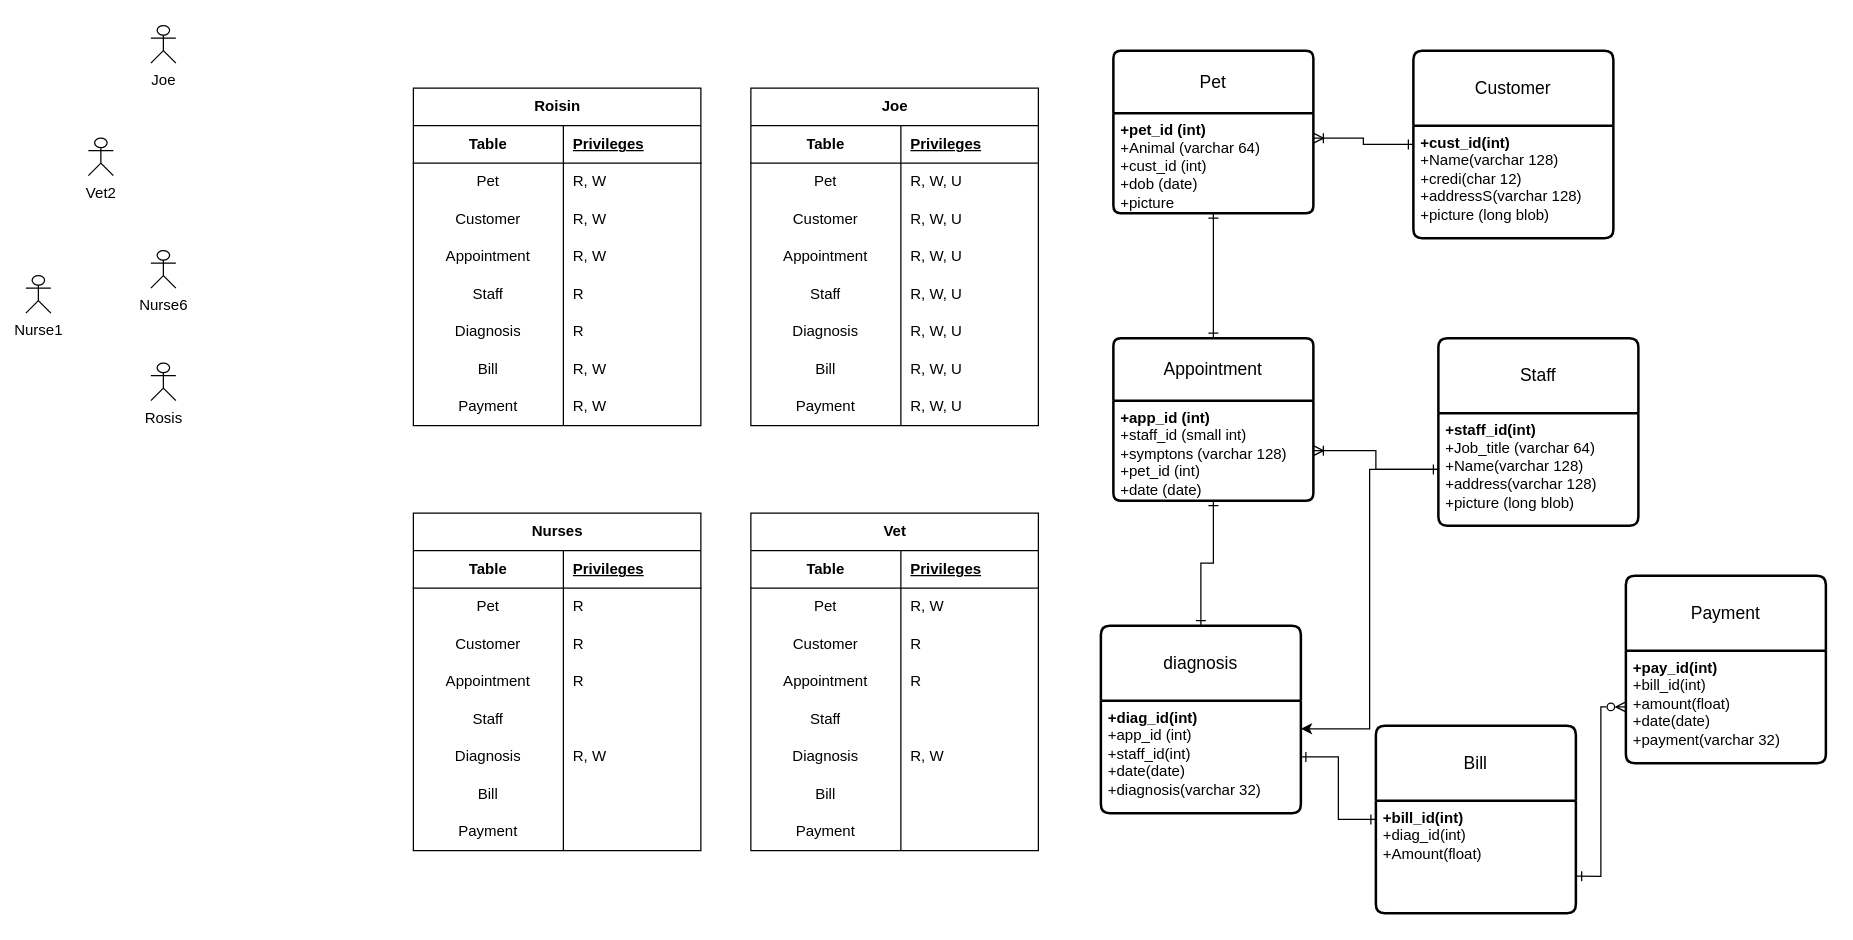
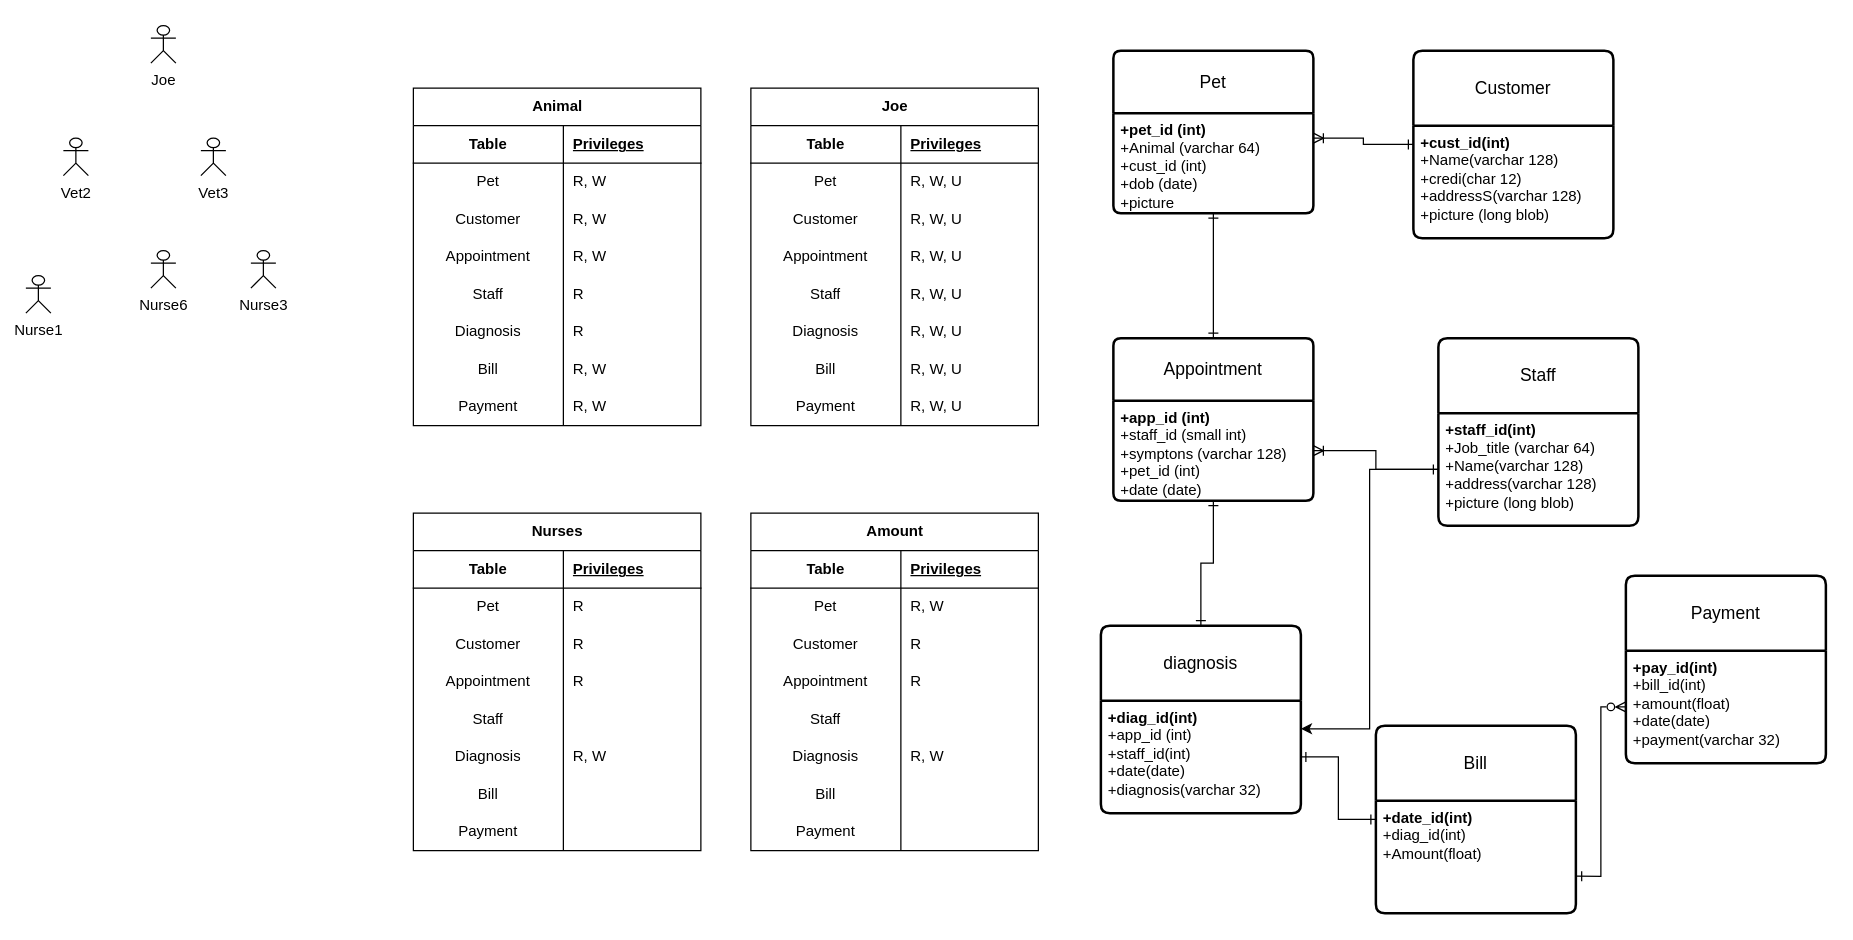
node "Roisin": label "Roisin" -> "Animal"
node "Vet2": moved (101, 157) -> (76, 157)
node "Vet3": added
node "Nurse3": added
node "Rosis": removed
node "Vet": label "Vet" -> "Amount"
node "+bill_id(int) +diag_id(int) +Amount(float)": label "+bill_id(int) +diag_id(int) +Amount(float)" -> "+date_id(int) +diag_id(int) +Amount(float)"
